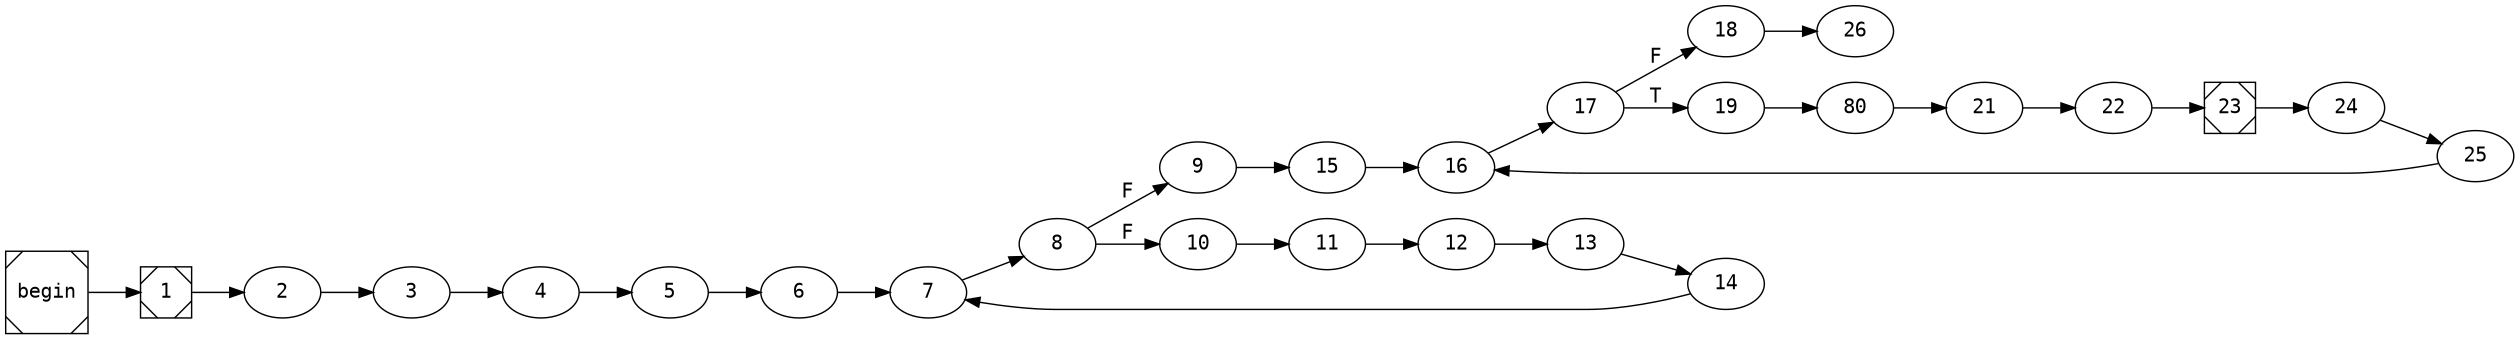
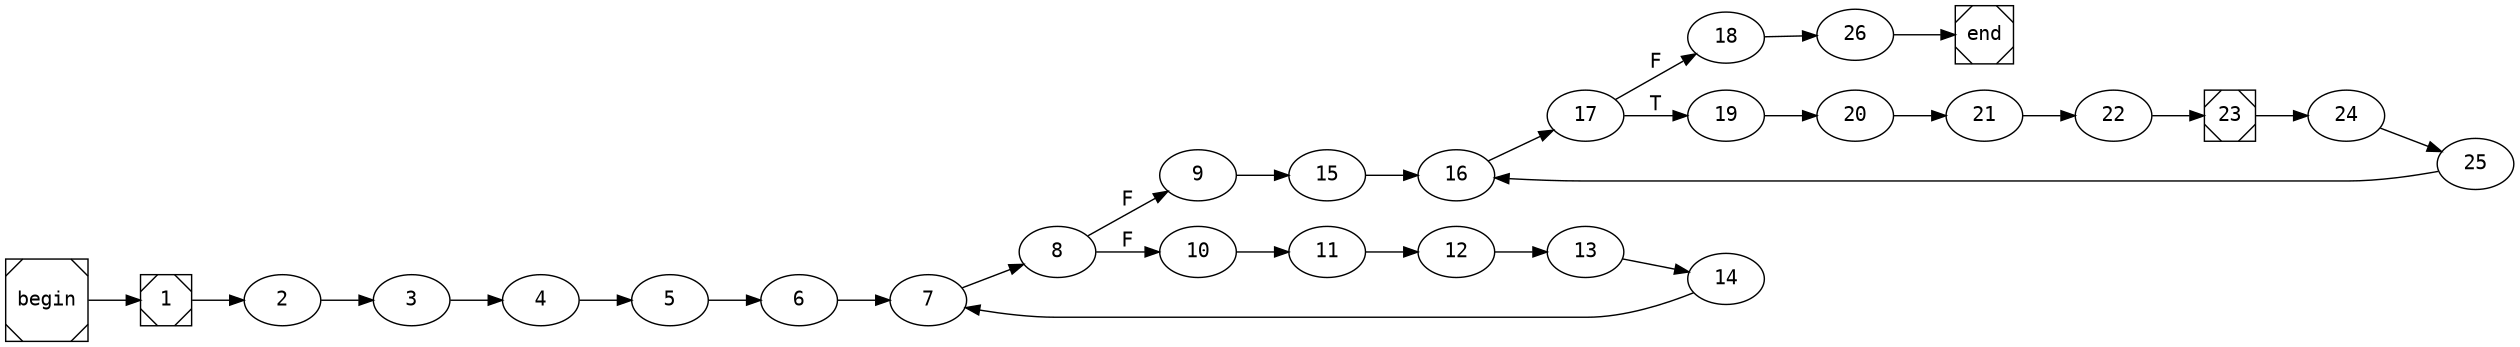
node "end": added
node "80": label "80" -> "20"
